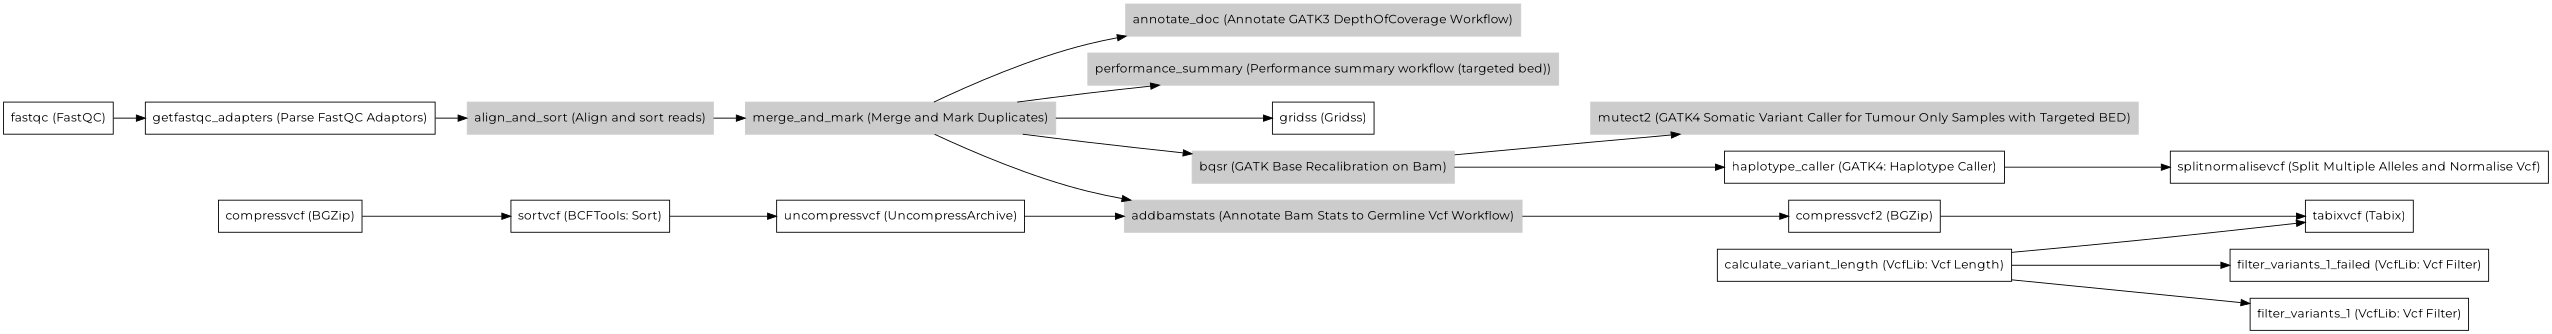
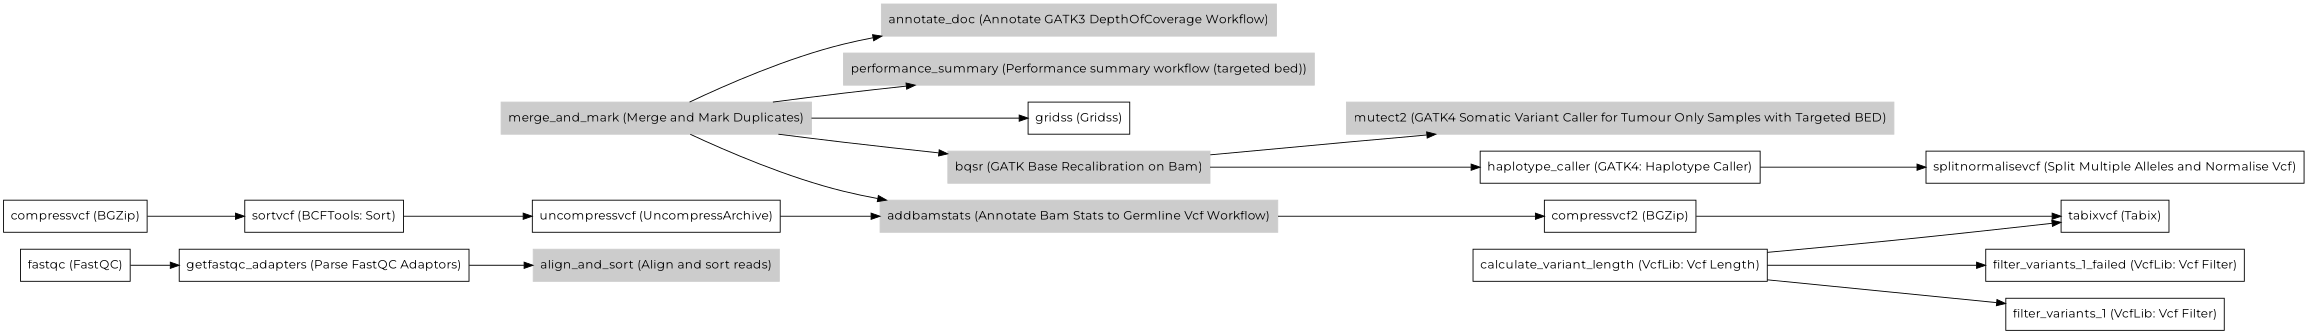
edge "align_and_sort (Align and sort reads)" -> "merge_and_mark (Merge and Mark Duplicates)": removed
